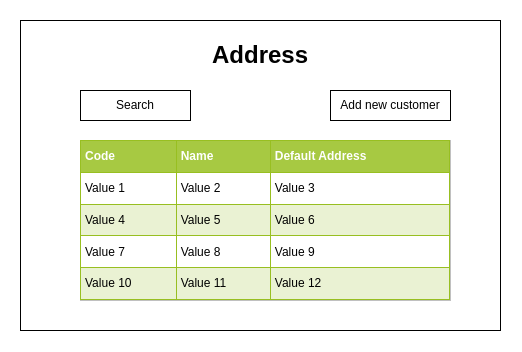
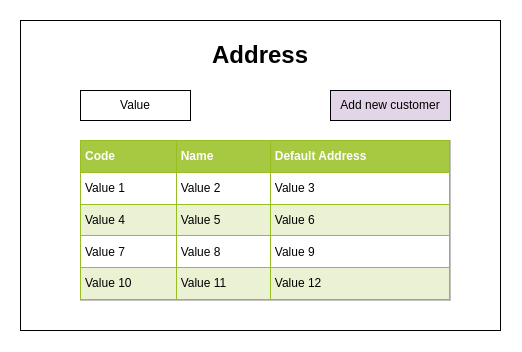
node "Search": label "Search" -> "Value"
node "Add new customer": fillcolor #ffffff -> #e1d5e7
